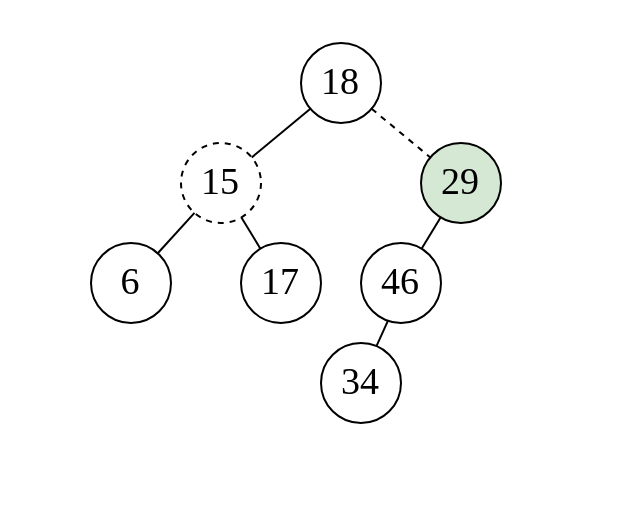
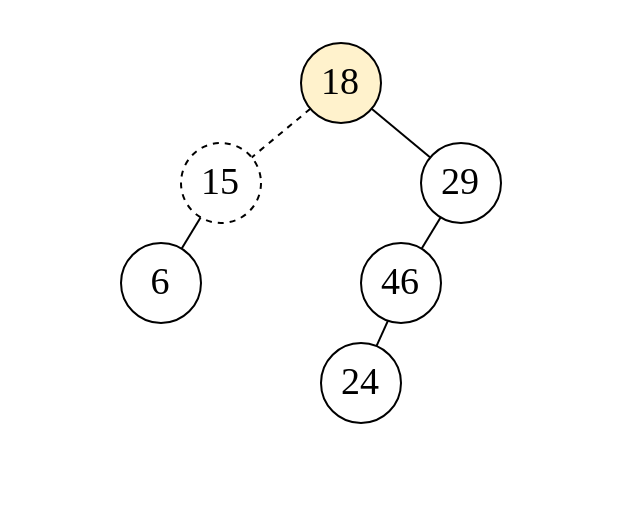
node "18": fillcolor #ffffff -> #fff2cc
edge "18" -- "15": style solid -> dashed
edge "18" -- "29": style dashed -> solid
node "29": fillcolor #d5e8d4 -> #ffffff
edge "15" -- "17": removed
node "6": moved (131, 283) -> (161, 283)
node "17": removed
node "34": label "34" -> "24"
